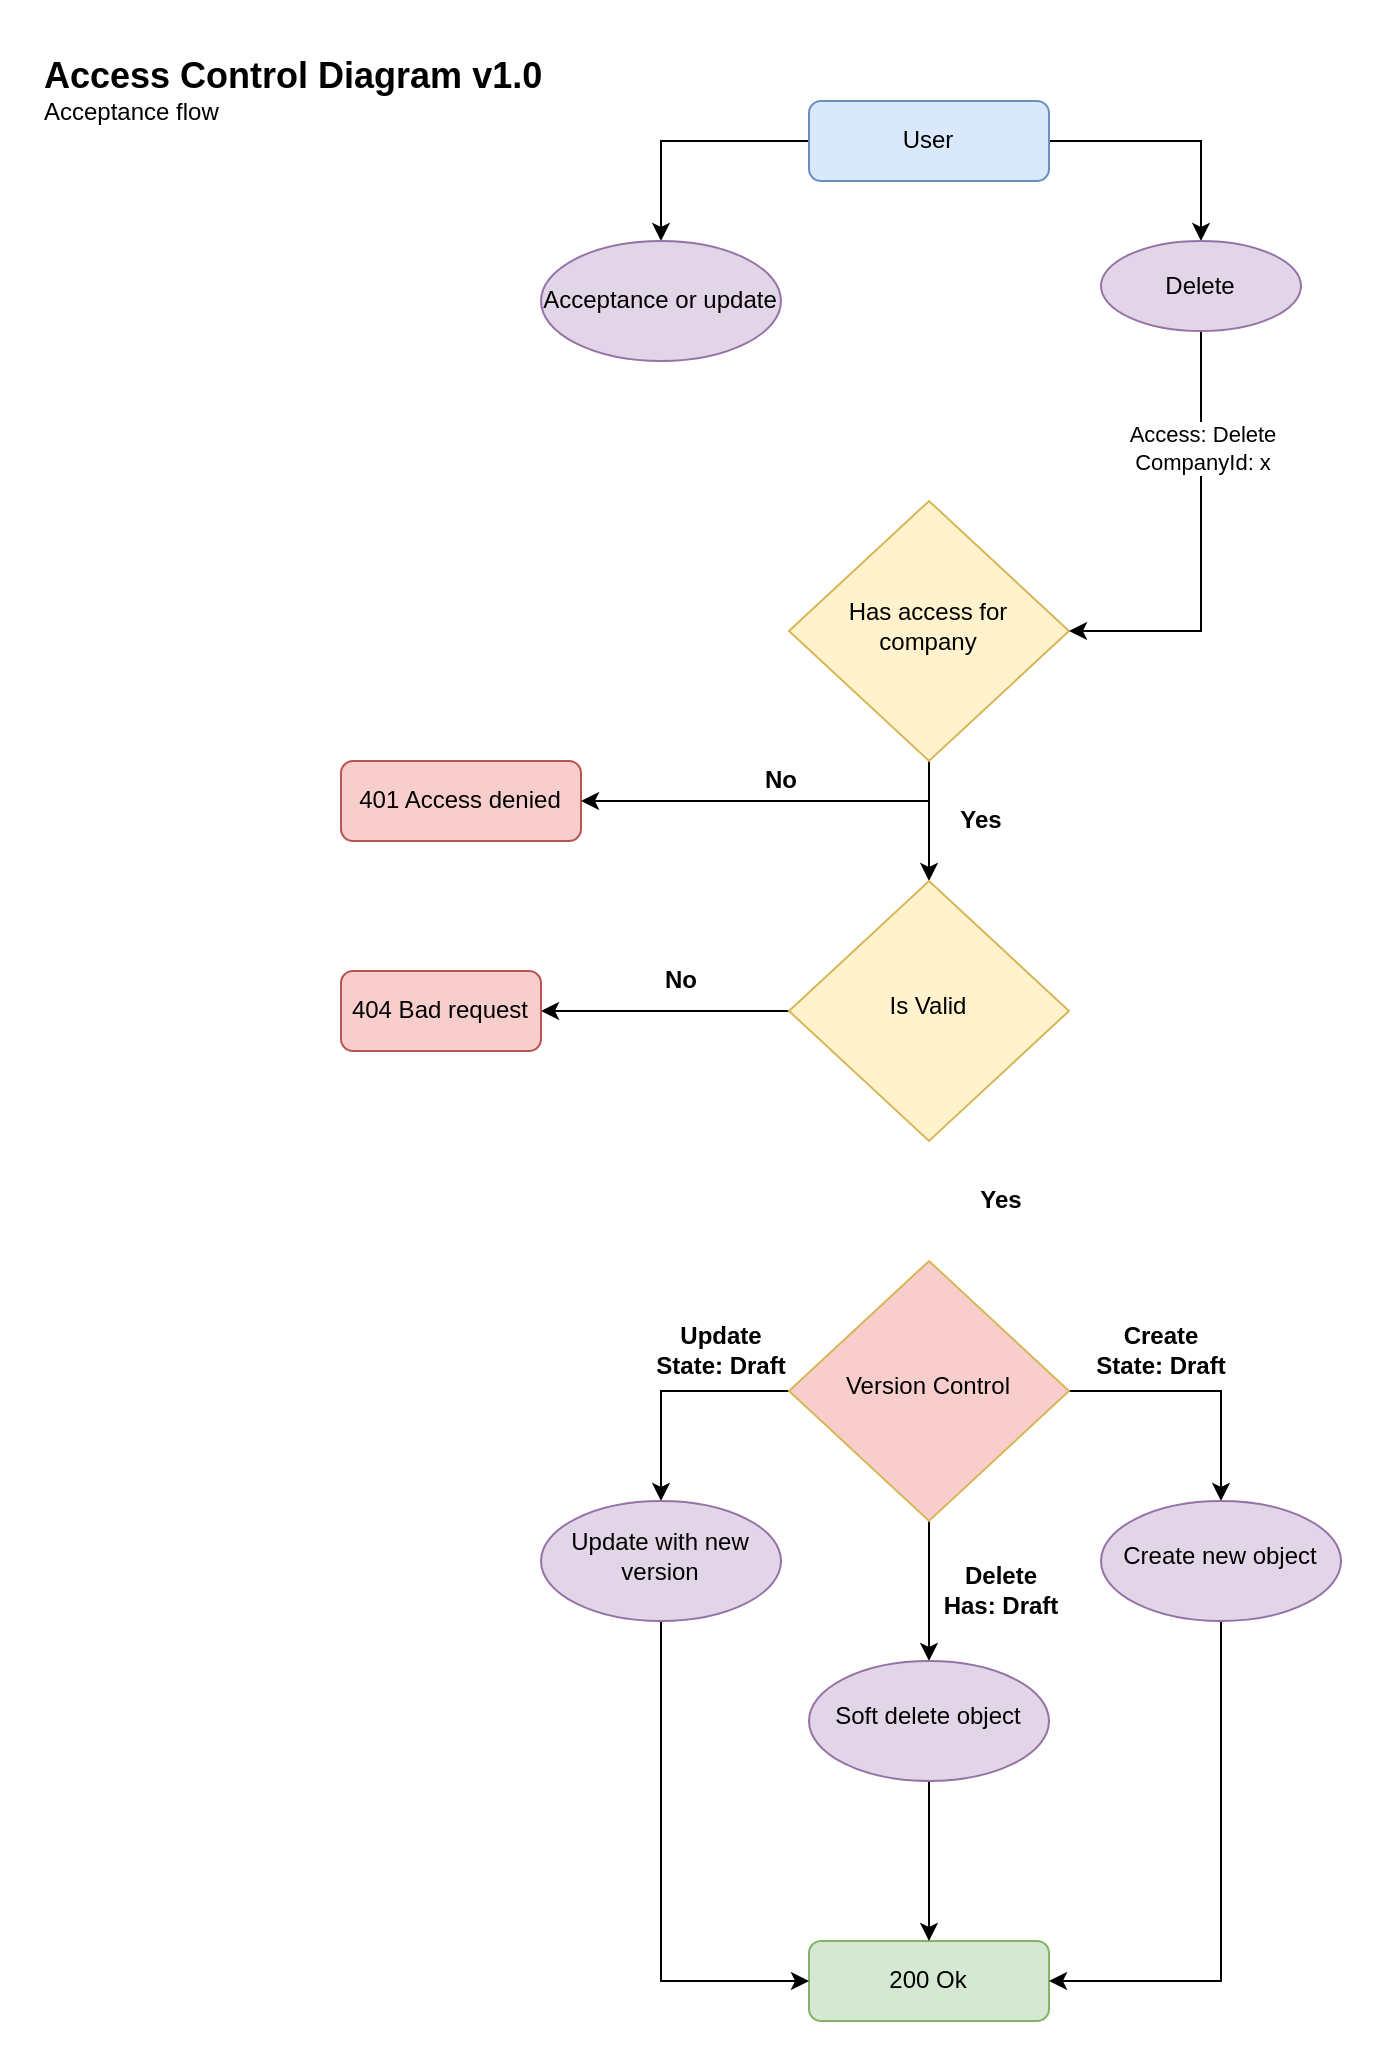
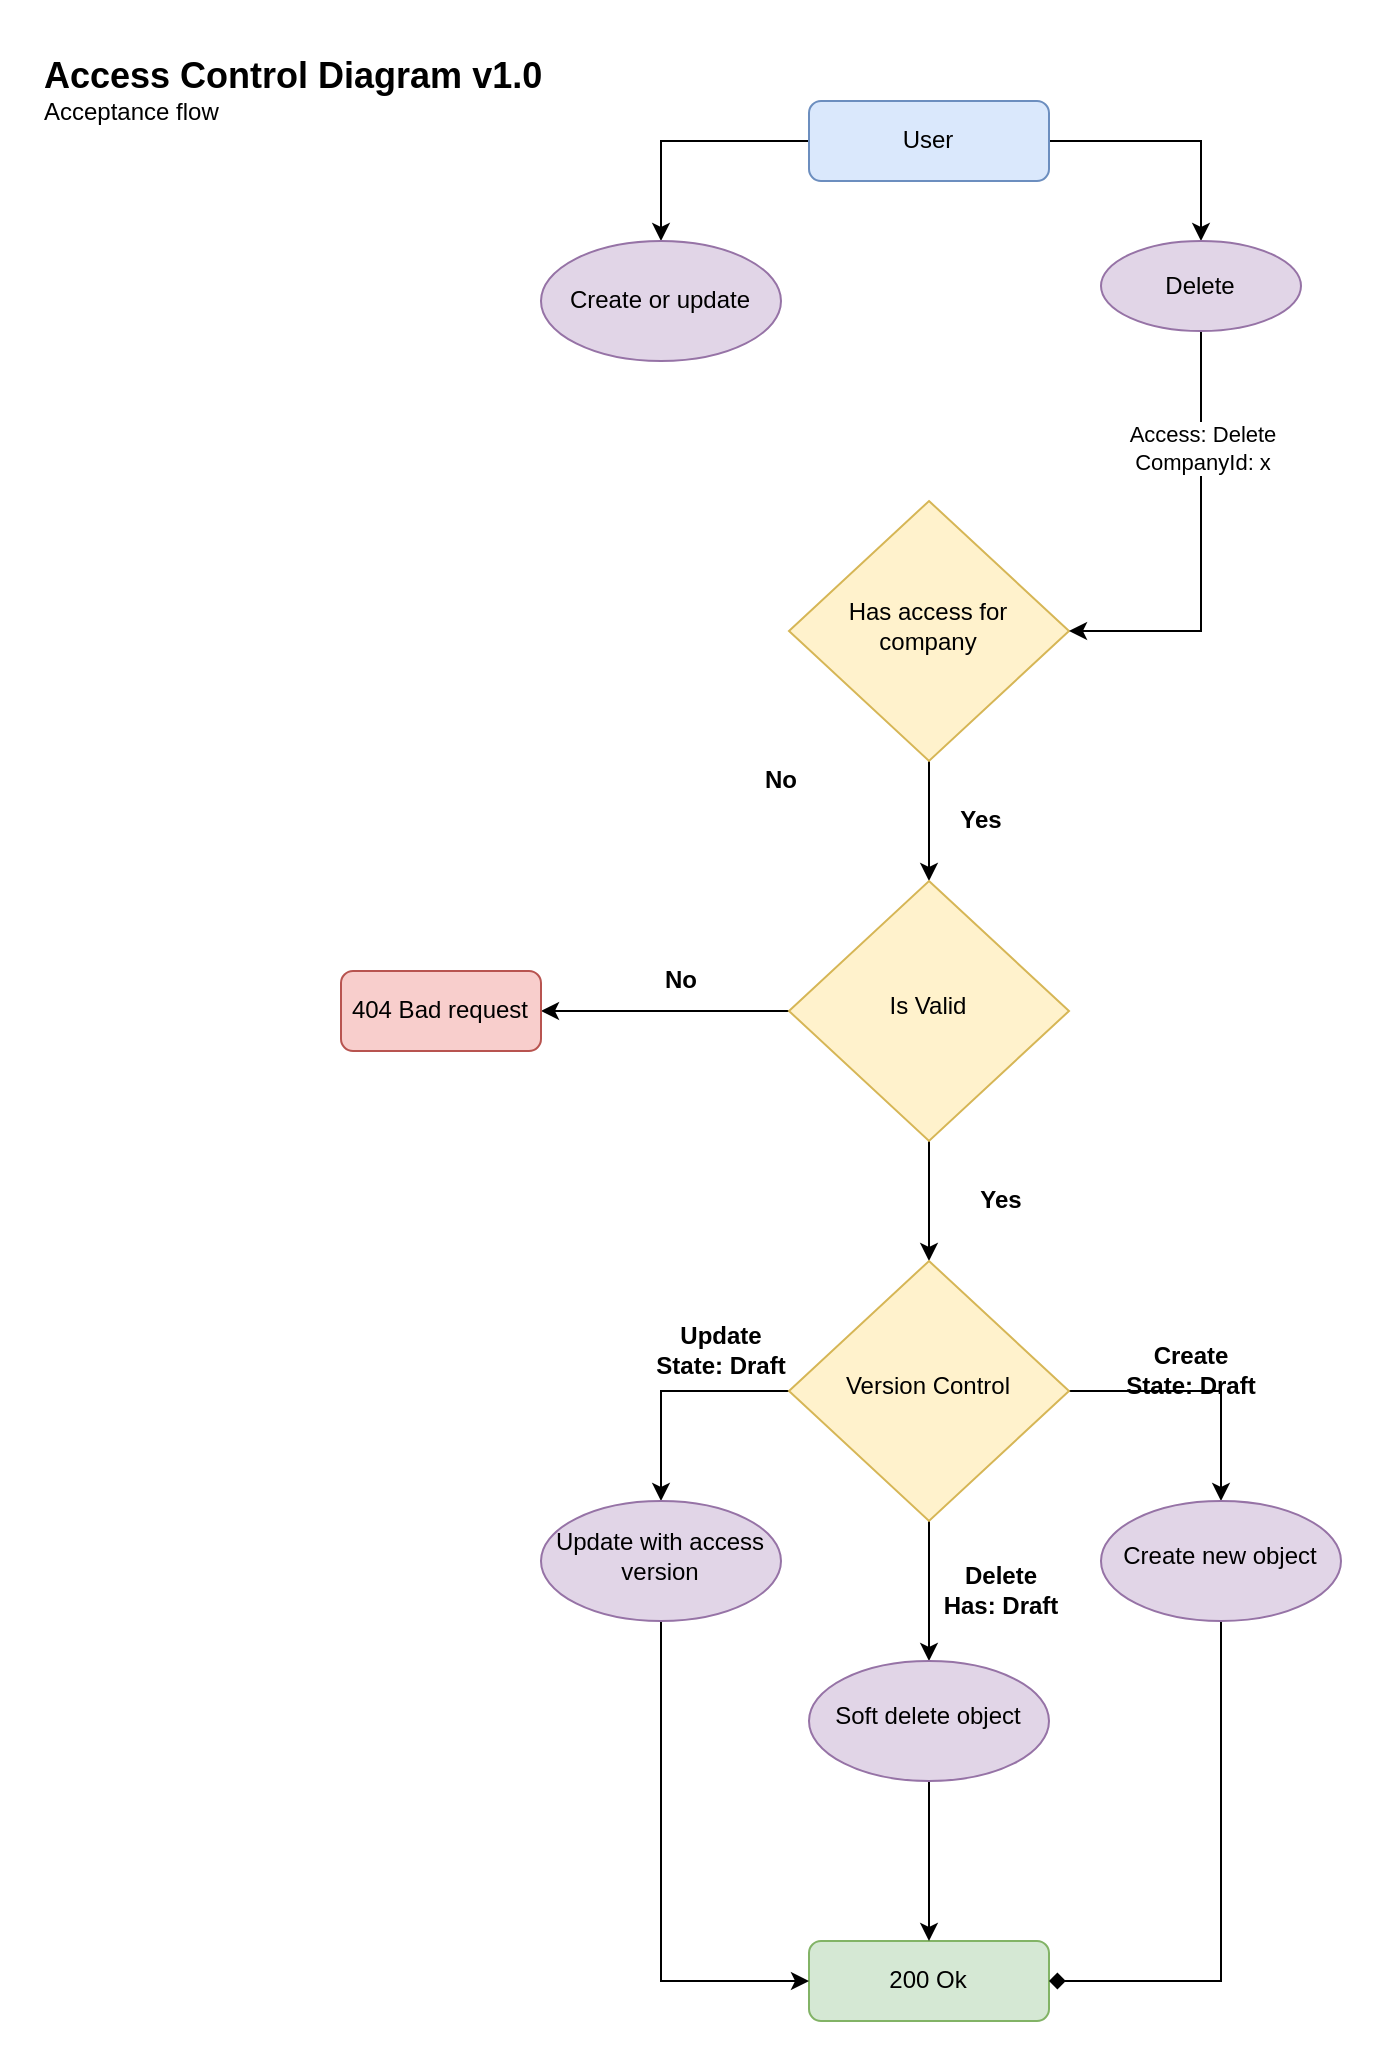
node "Acceptance or update": label "Acceptance or update" -> "Create or update"
node "401 Access denied": removed
edge "Has access for company" -> "401 Access denied": removed
edge "Is Valid" -> "Version Control": added
node "Create State: Draft": moved (1161, 1351) -> (1191, 1371)
node "Version Control": fillcolor #f8cecc -> #fff2cc
node "Update with new version": label "Update with new version" -> "Update with access version"
edge "Create new object" -> "200 Ok": arrowhead classic -> diamond
